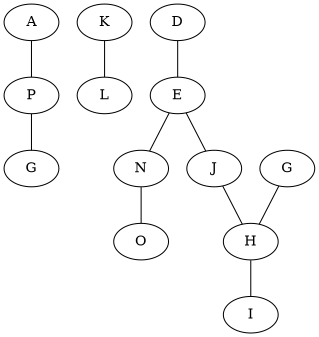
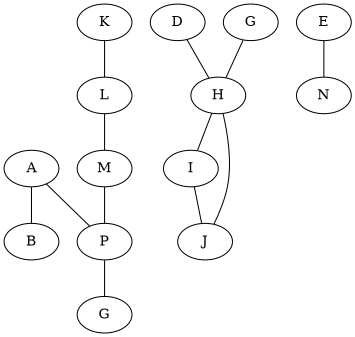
edge "D" -- "E": now "D" -- "H"
edge "E" -- "J": now "I" -- "J"
node "M": added
node "B": added
node "O": removed
